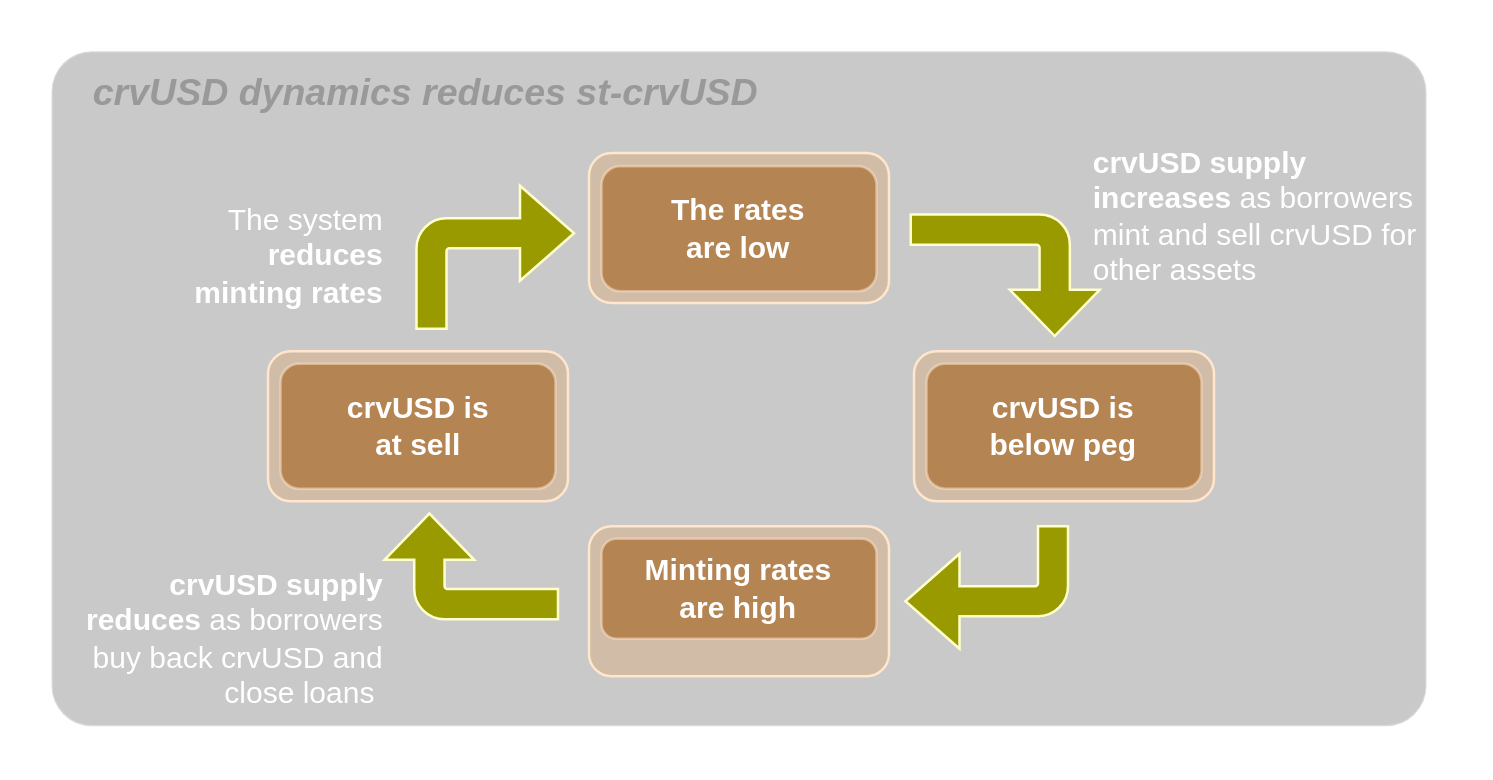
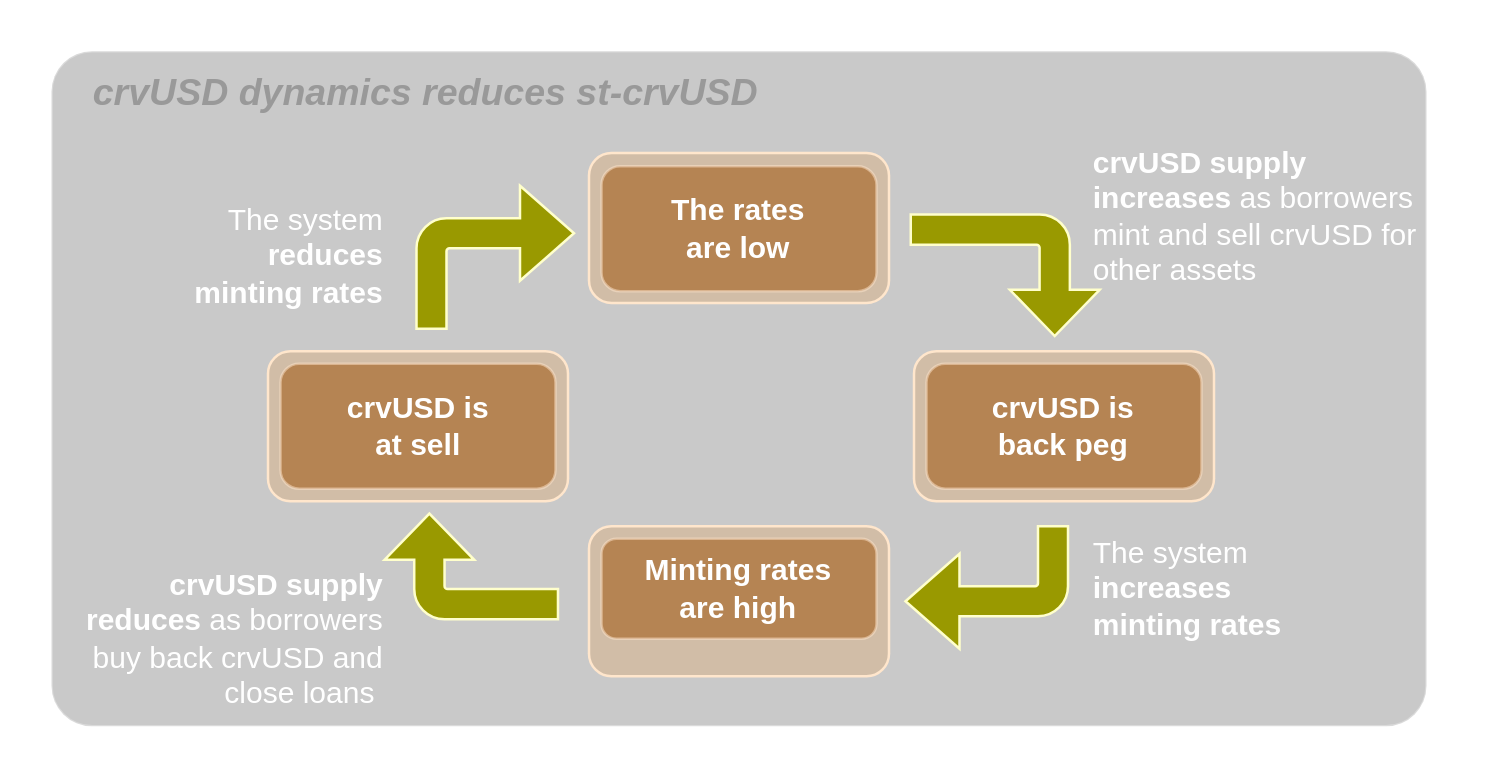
node "crvUSD is below peg": label "crvUSD is below peg" -> "crvUSD is back peg"
node "The system increases minting rates": added
